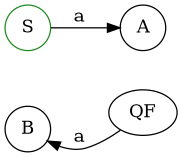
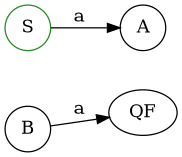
edge "QF" -> "B": reversed
